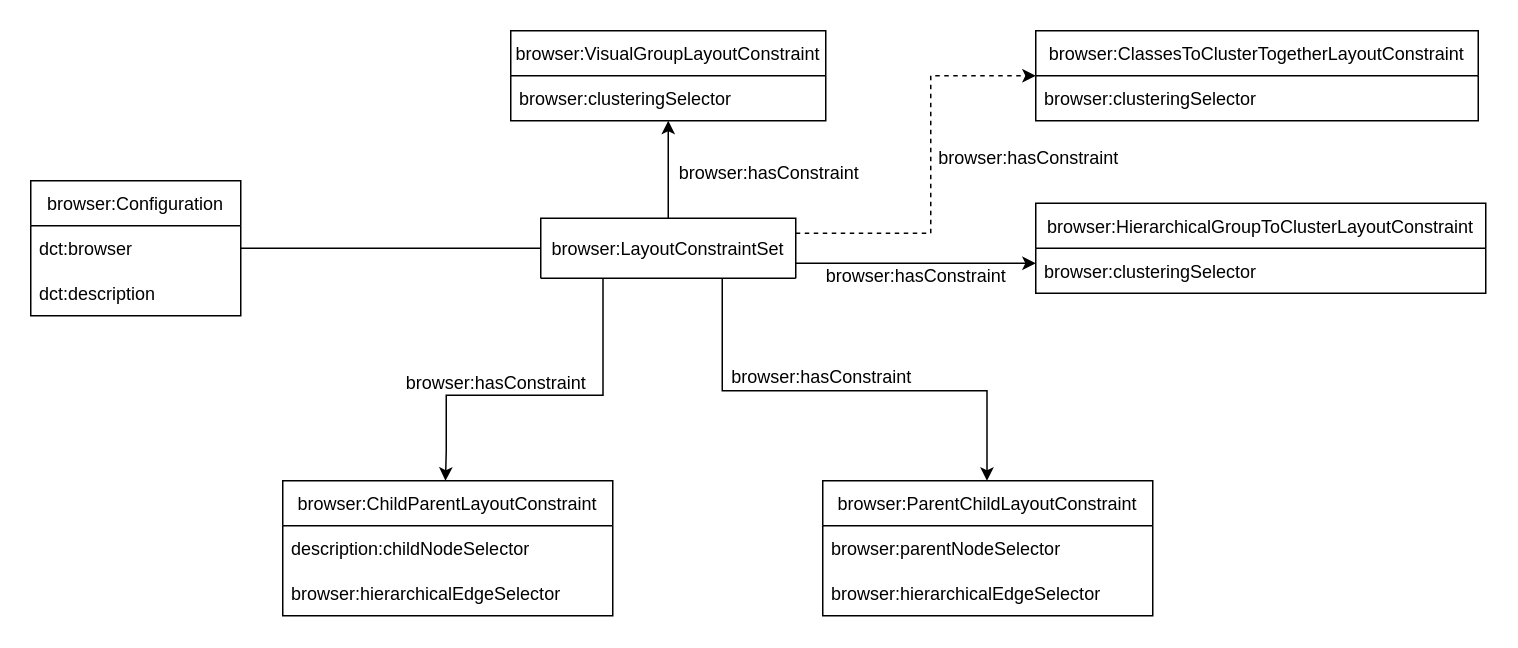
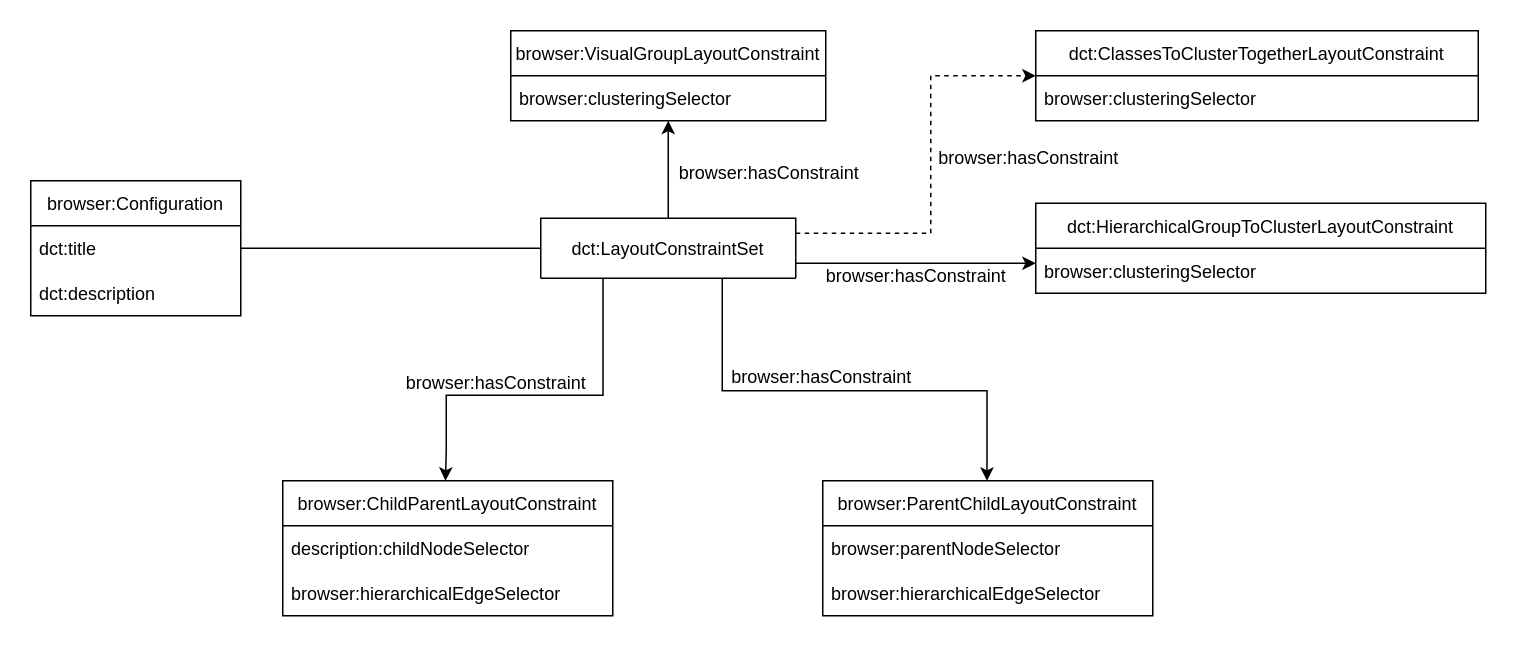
node "browser:ClassesToClusterTogetherLayoutConstraint": label "browser:ClassesToClusterTogetherLayoutConstraint" -> "dct:ClassesToClusterTogetherLayoutConstraint"
node "browser:HierarchicalGroupToClusterLayoutConstraint": label "browser:HierarchicalGroupToClusterLayoutConstraint" -> "dct:HierarchicalGroupToClusterLayoutConstraint"
node "dct:browser": label "dct:browser" -> "dct:title"
node "browser:LayoutConstraintSet": label "browser:LayoutConstraintSet" -> "dct:LayoutConstraintSet"
